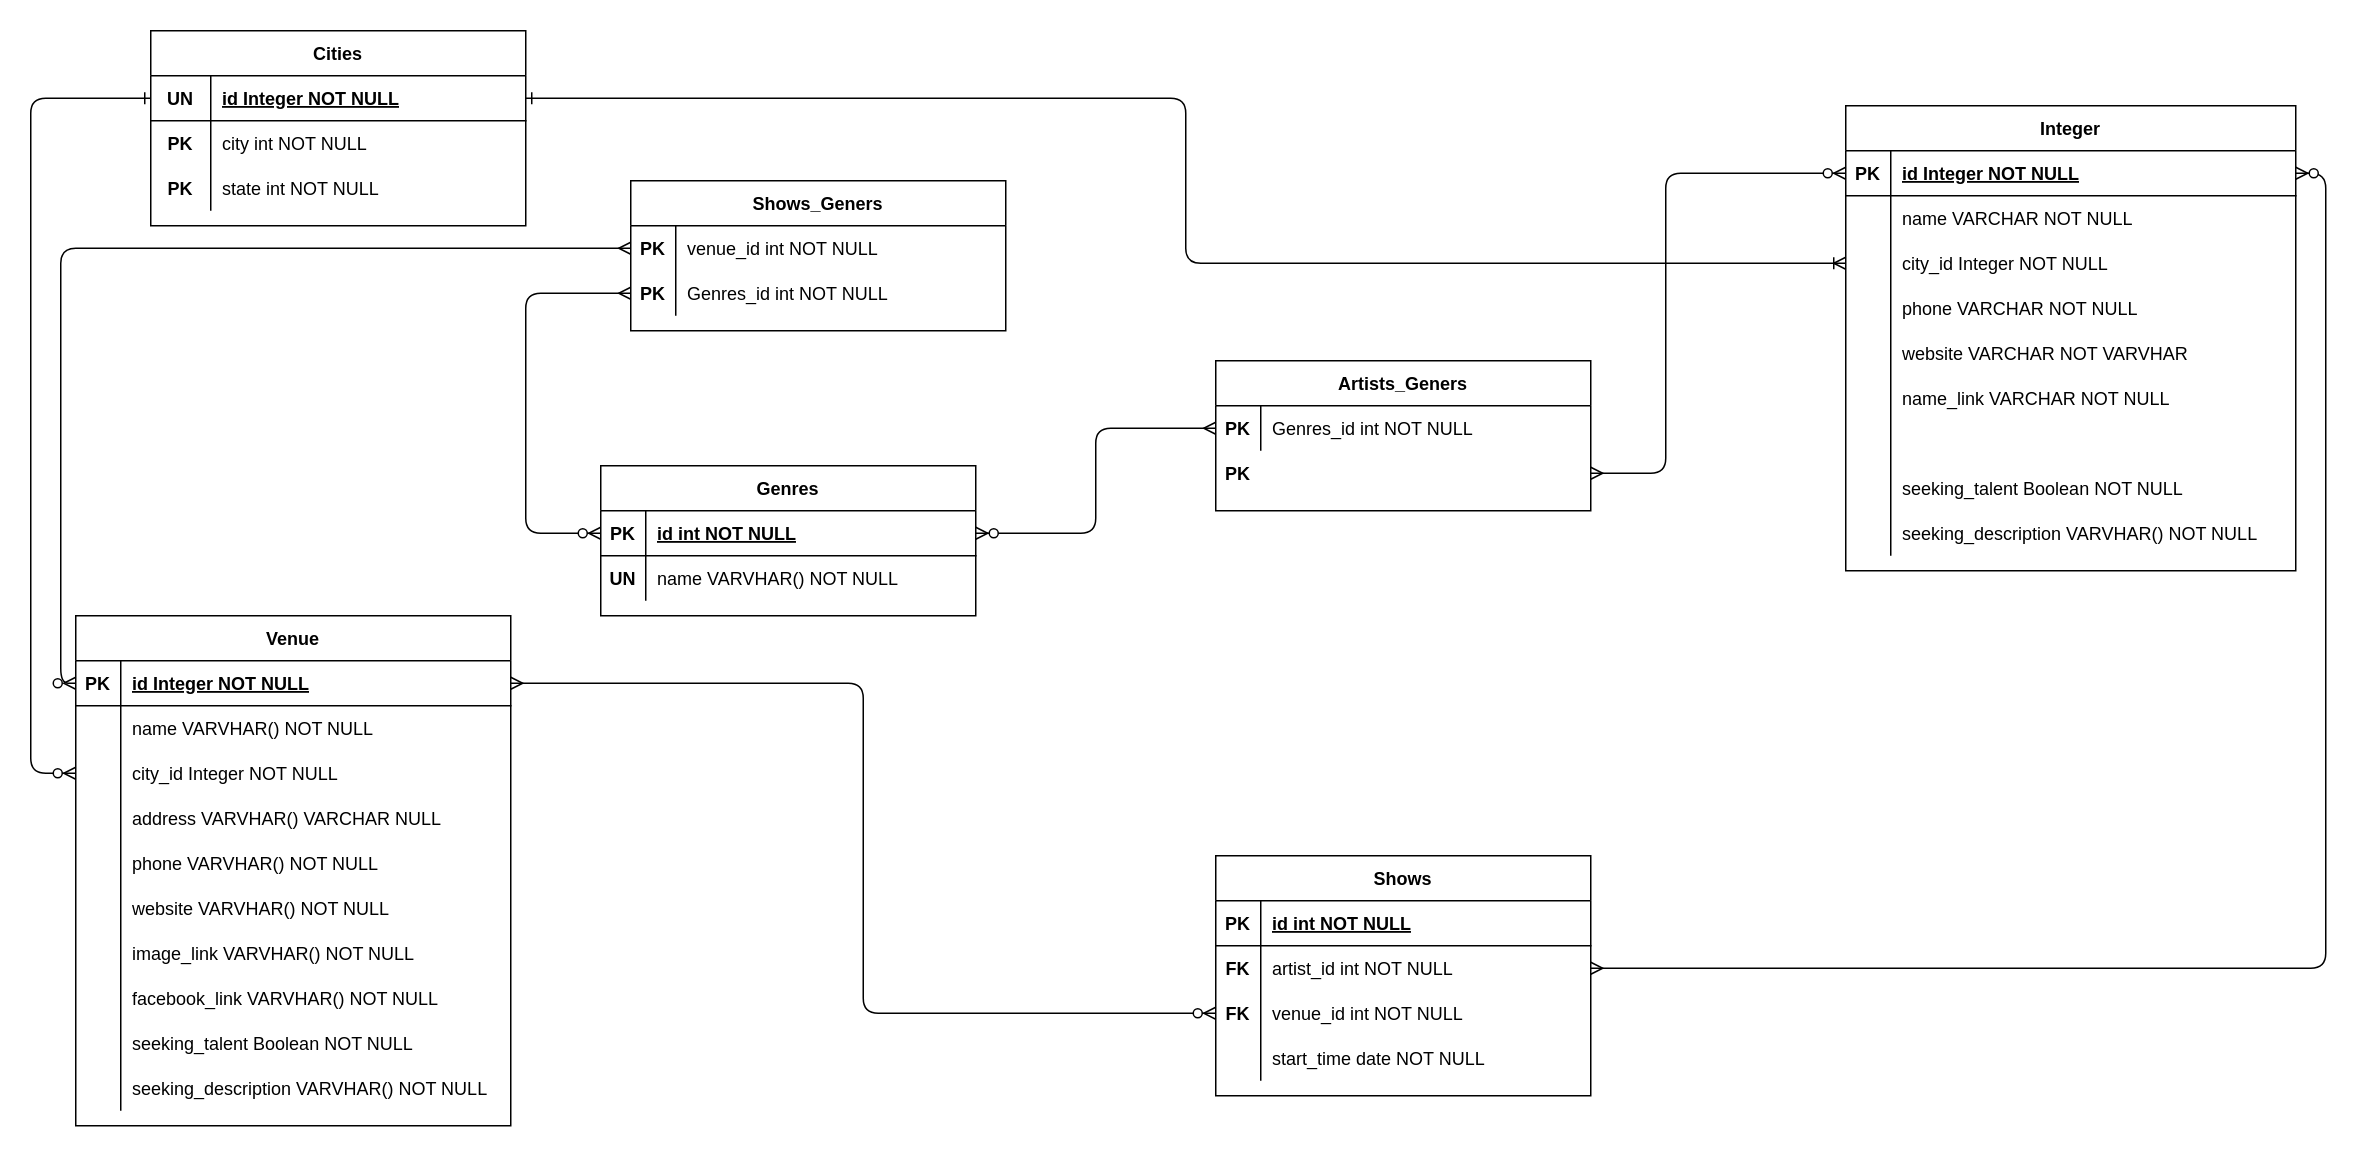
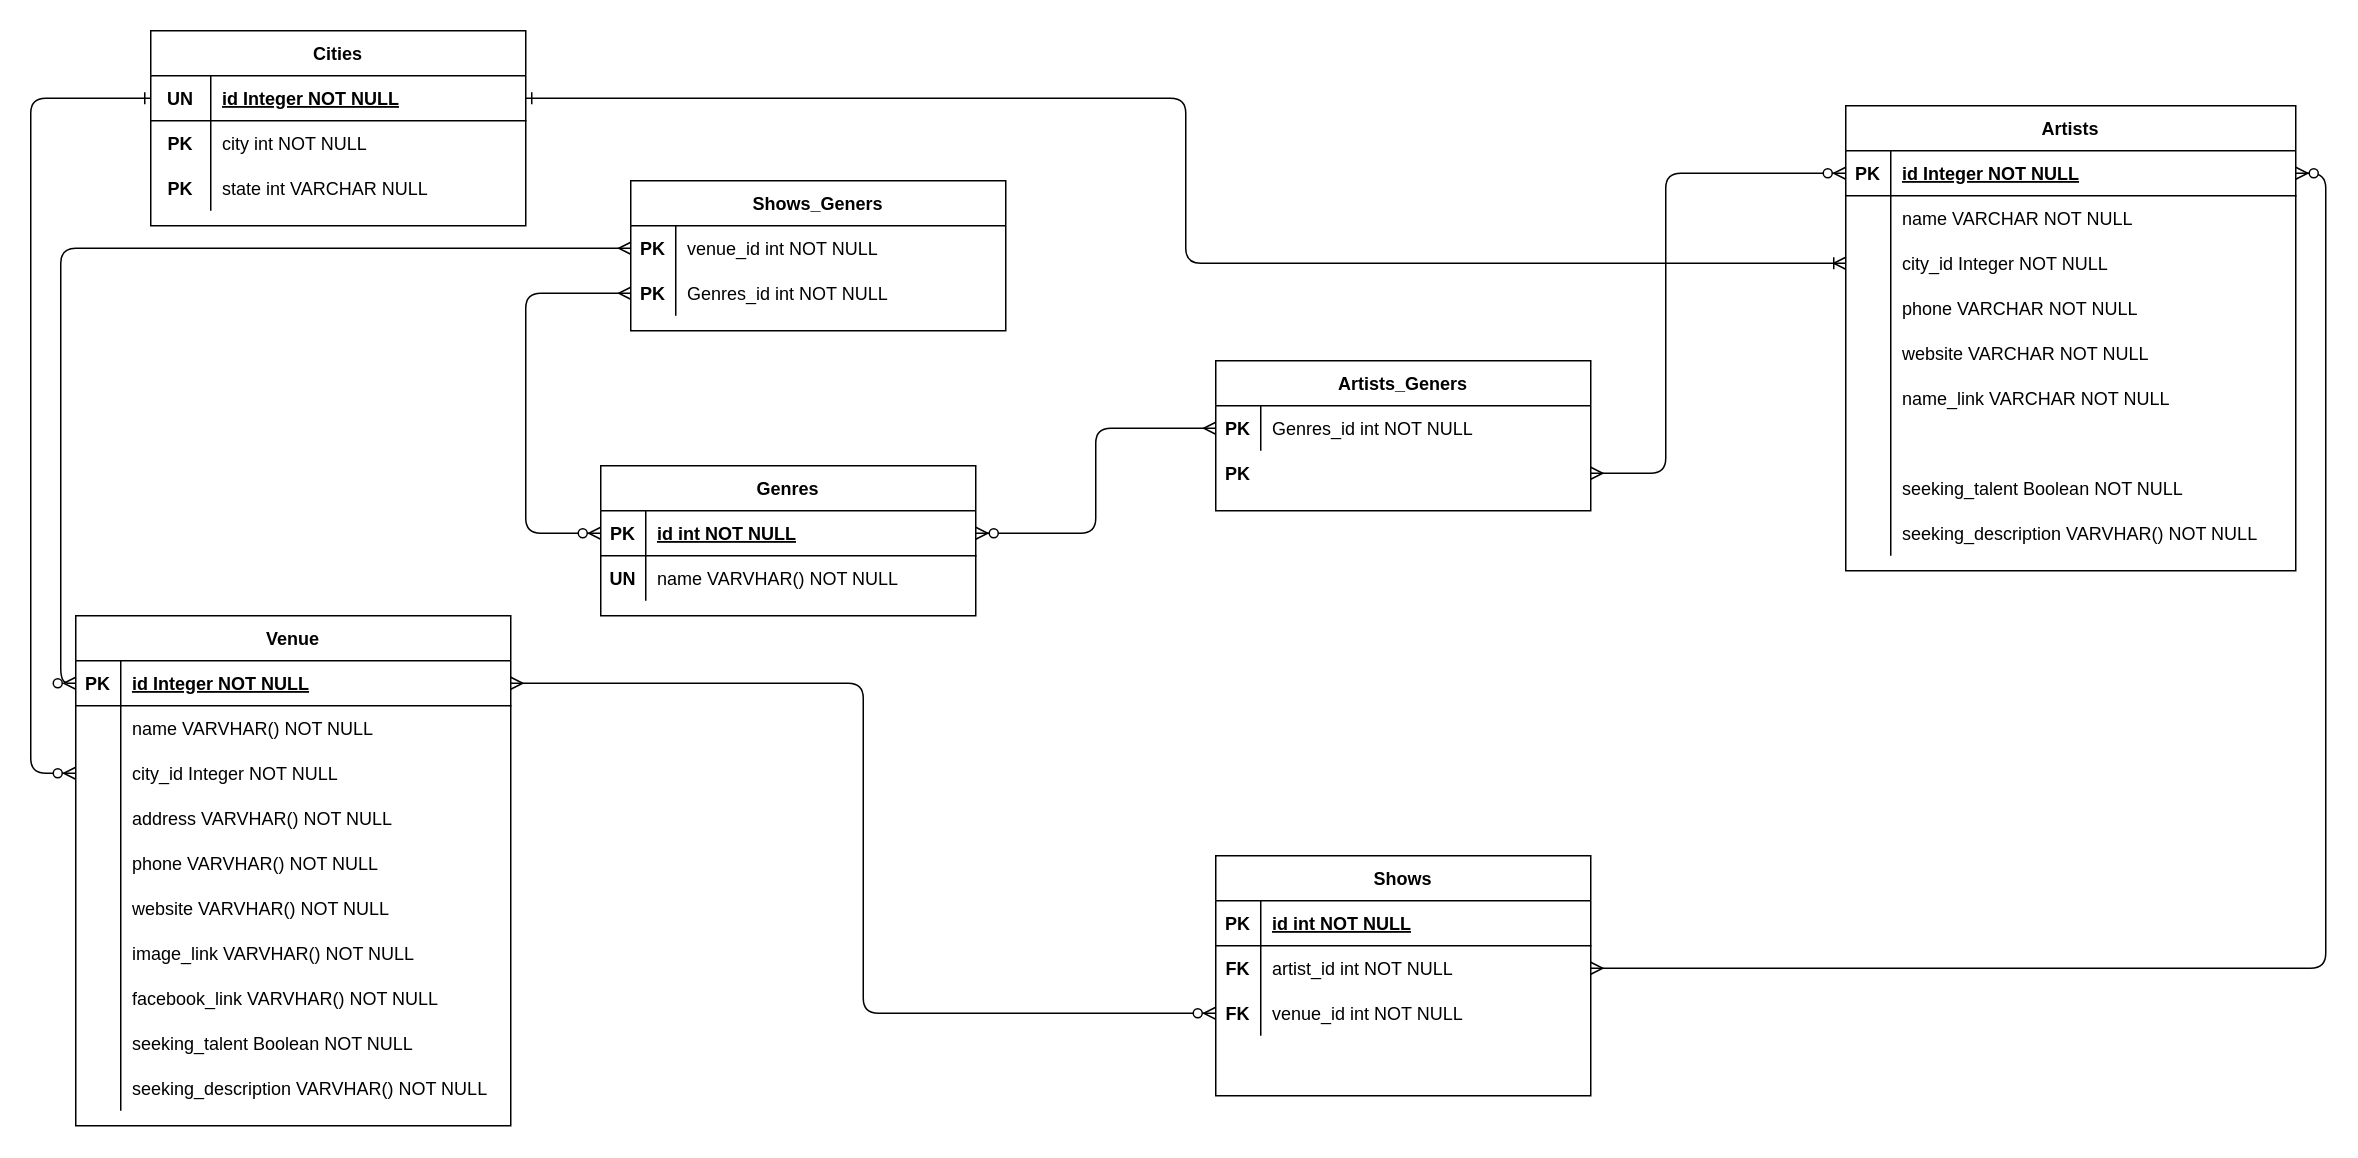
node "Integer": label "Integer" -> "Artists"
node "state int NOT NULL": label "state int NOT NULL" -> "state int VARCHAR NULL"
node "website VARCHAR NOT VARVHAR": label "website VARCHAR NOT VARVHAR" -> "website VARCHAR NOT NULL"
node "address VARVHAR() VARCHAR NULL": label "address VARVHAR() VARCHAR NULL" -> "address VARVHAR() NOT NULL"
node "start_time date NOT NULL": removed
